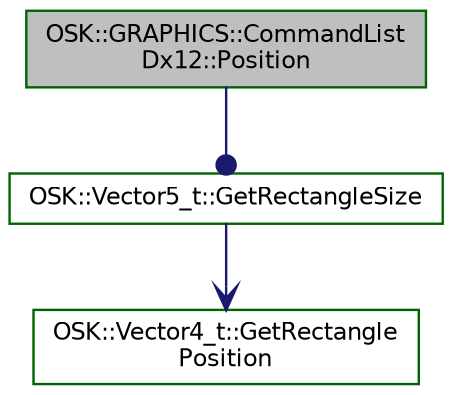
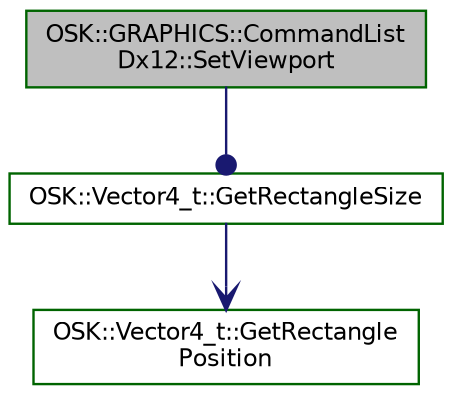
node "OSK::GRAPHICS::CommandList Dx12::Position": label "OSK::GRAPHICS::CommandList Dx12::Position" -> "OSK::GRAPHICS::CommandList Dx12::SetViewport"
node "OSK::Vector5_t::GetRectangleSize": label "OSK::Vector5_t::GetRectangleSize" -> "OSK::Vector4_t::GetRectangleSize"
